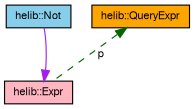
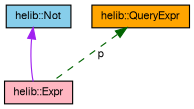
edge "helib::Not" -> "helib::Expr": reversed
